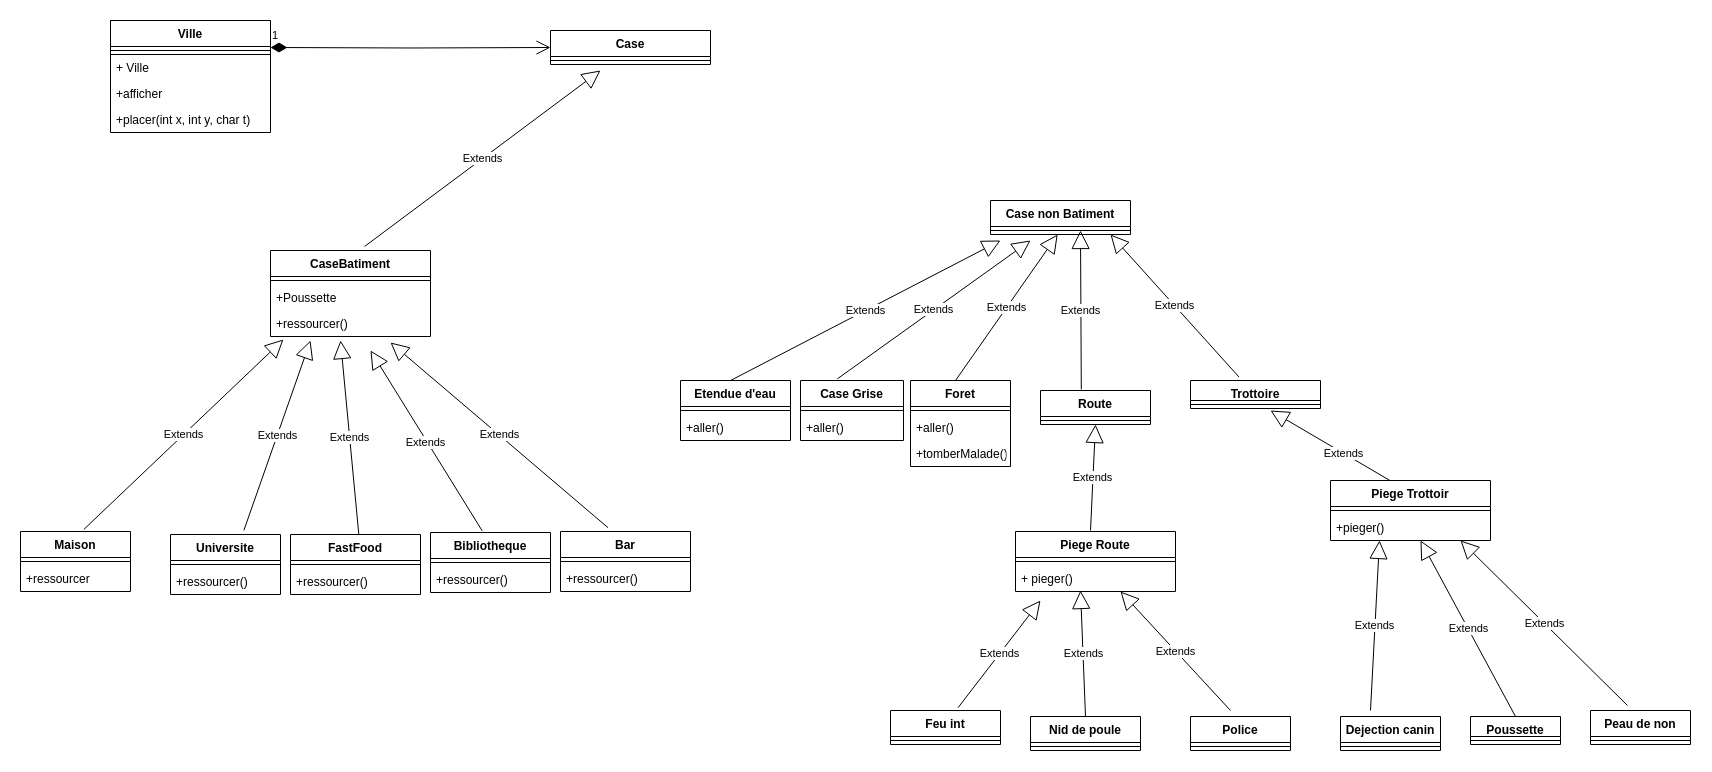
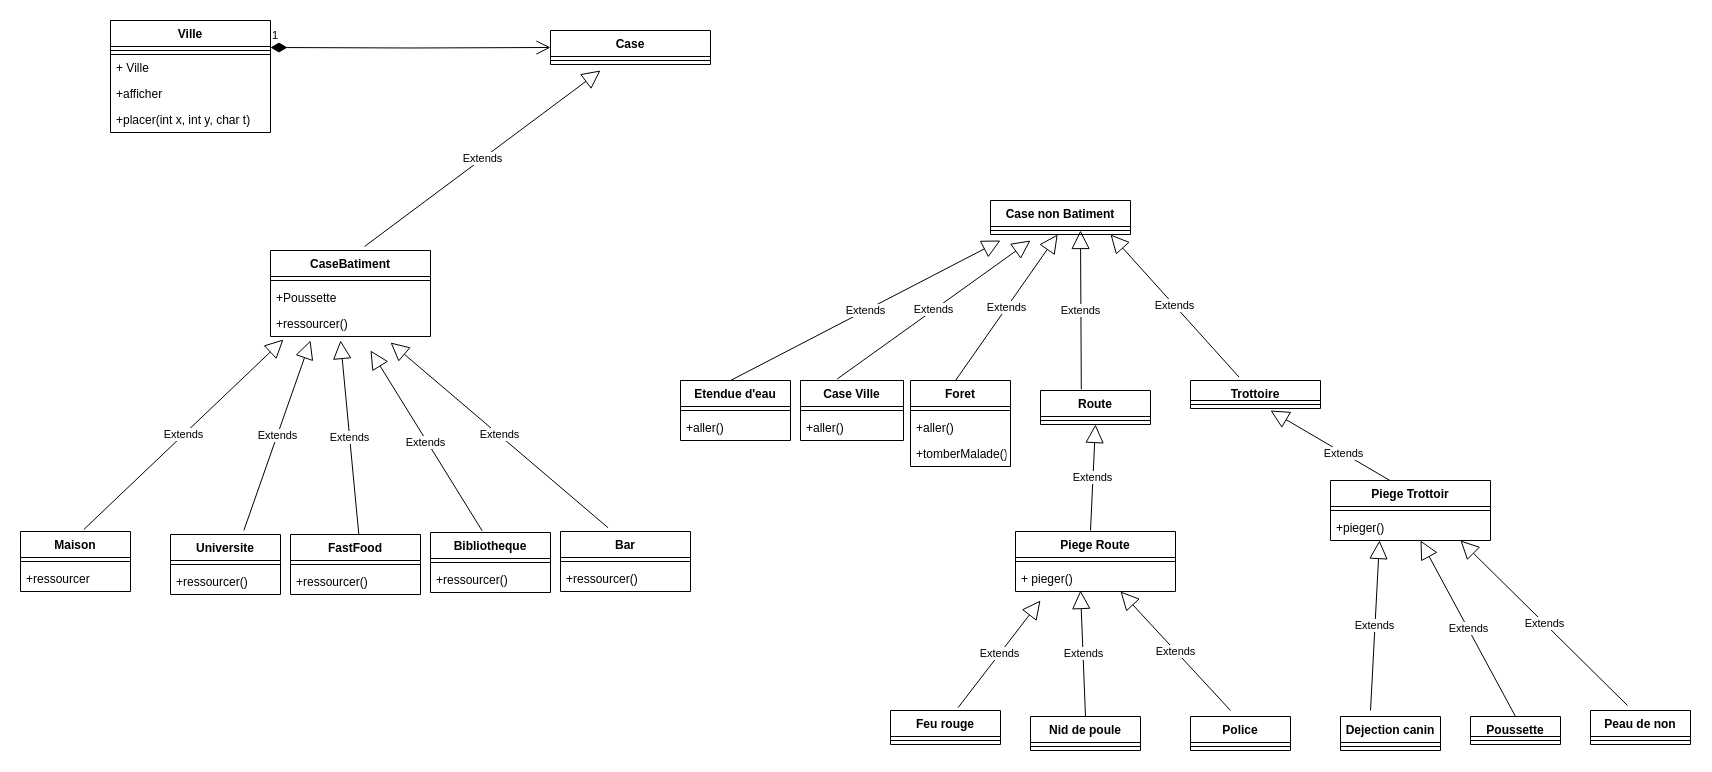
node "Case Grise": label "Case Grise" -> "Case Ville"
node "Feu int": label "Feu int" -> "Feu rouge"
